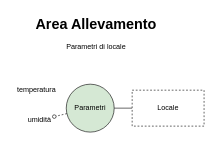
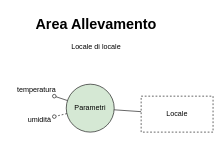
node "Area Allevamento Parametri di locale": label "Area Allevamento Parametri di locale" -> "Area Allevamento Locale di locale"
edge "Parametri" -> "temperatura": added
node "Locale": moved (168, 108) -> (177, 114)
